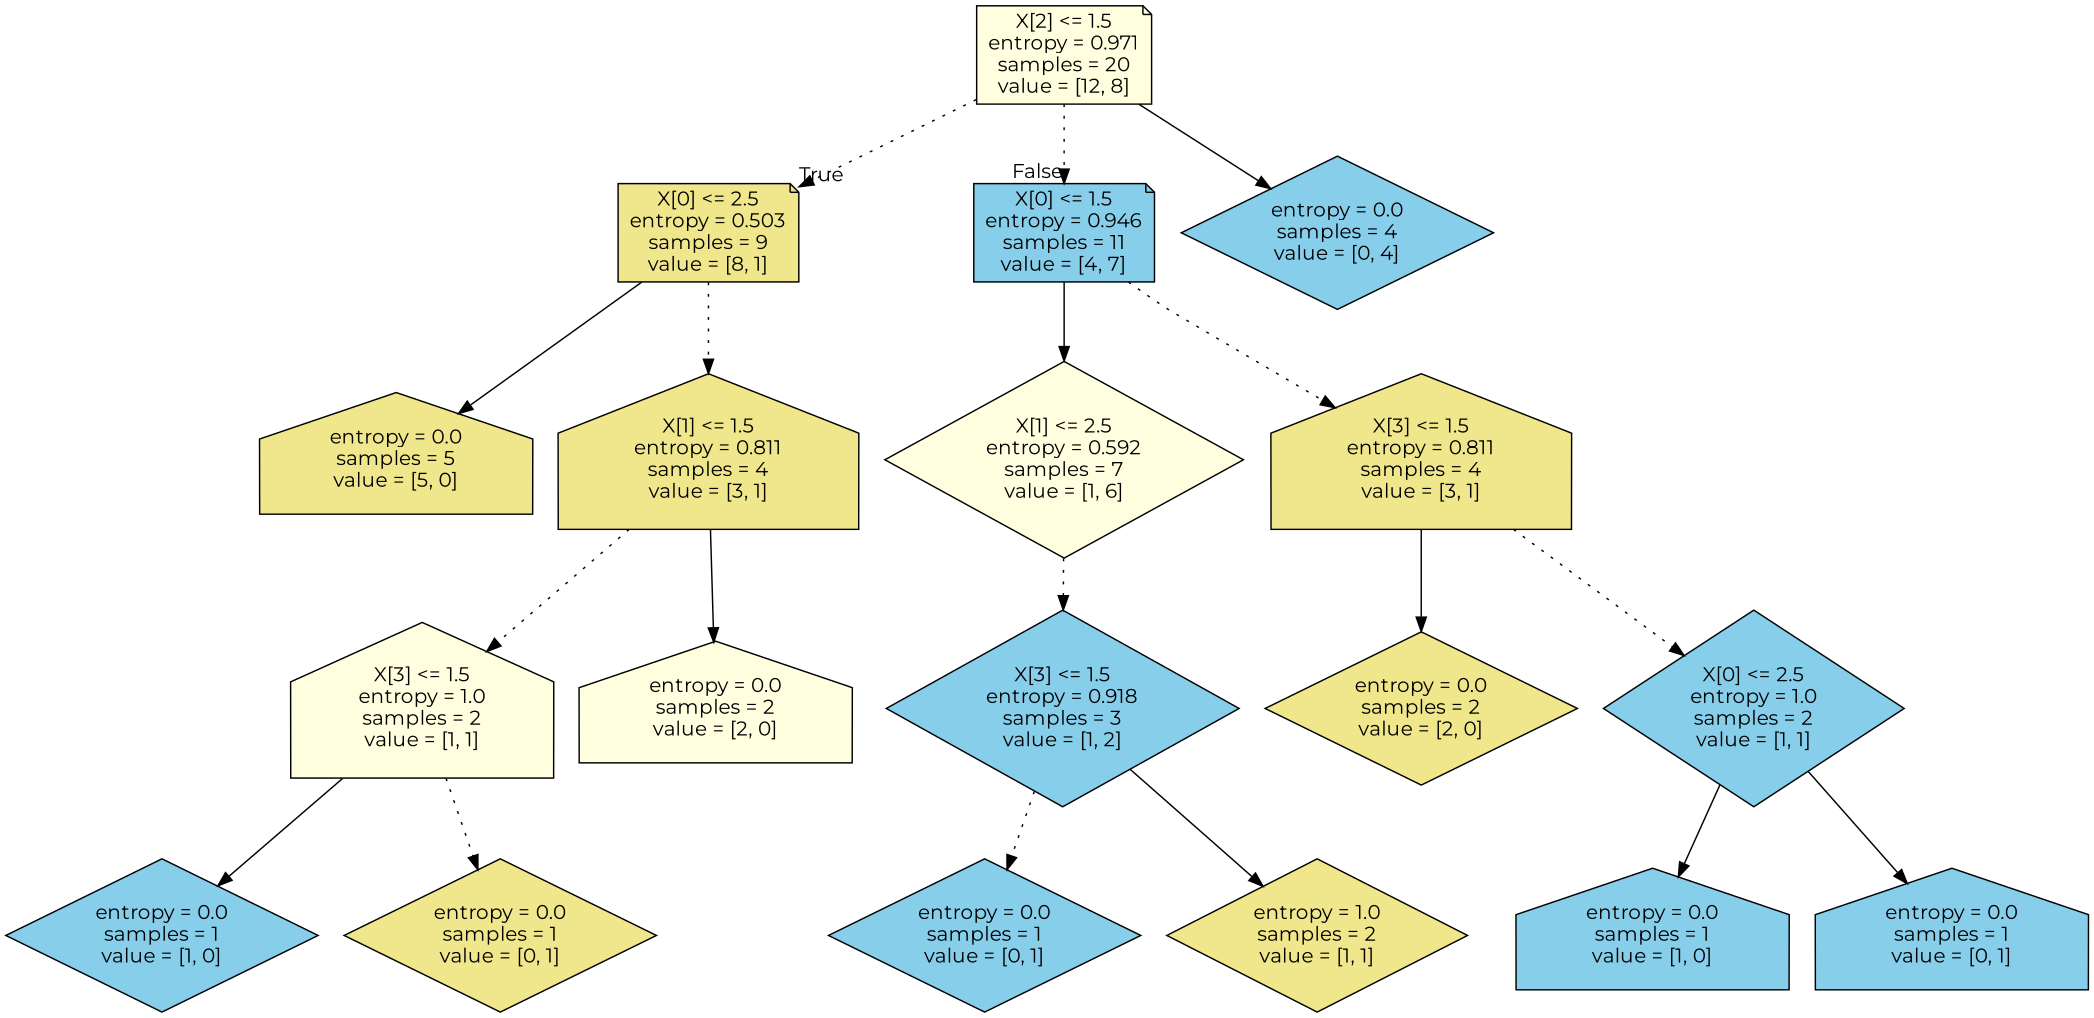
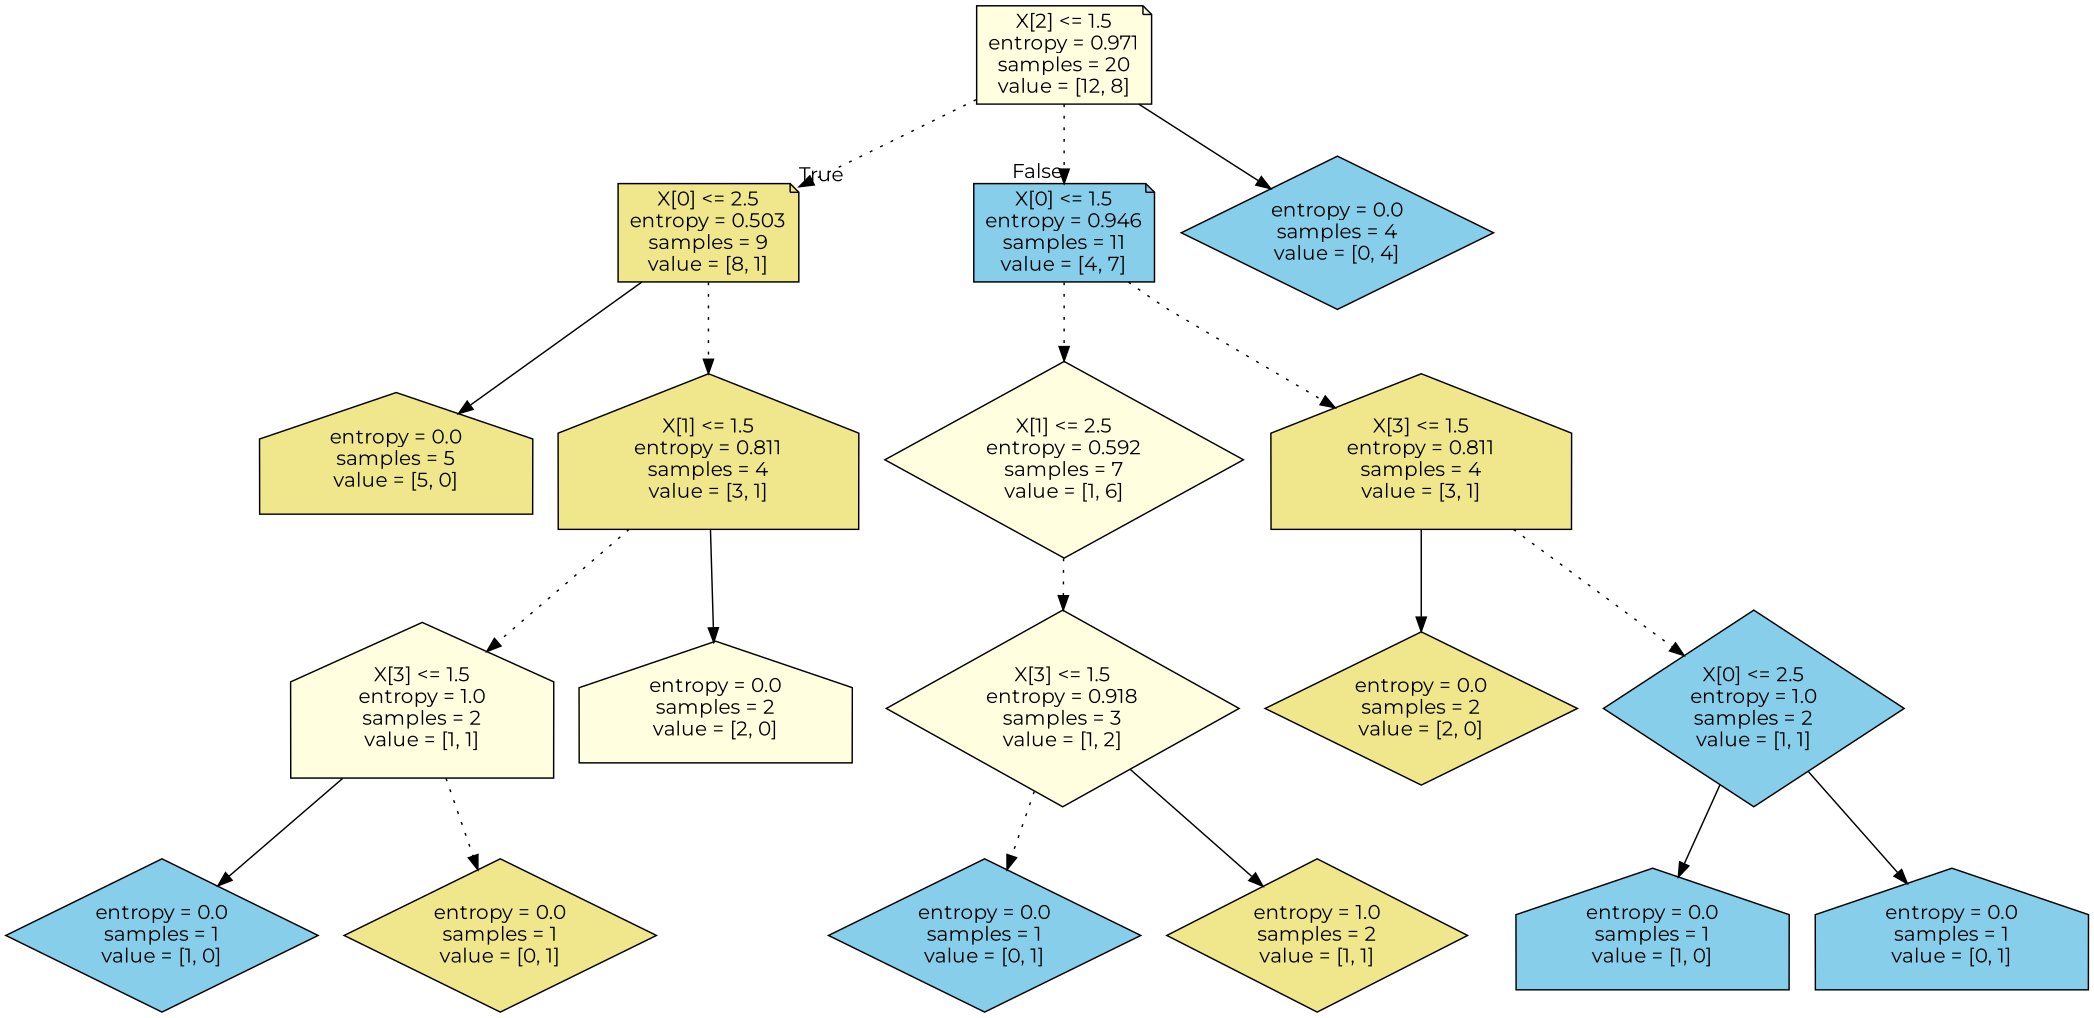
edge "X[0] <= 1.5 entropy = 0.946 samples = 11 value = [4, 7]" -> "X[1] <= 2.5 entropy = 0.592 samples = 7 value = [1, 6]": style solid -> dotted
node "X[3] <= 1.5 entropy = 0.918 samples = 3 value = [1, 2]": fillcolor skyblue -> lightyellow
